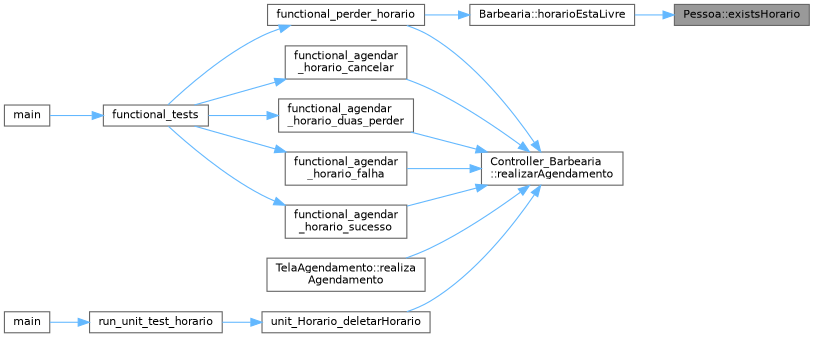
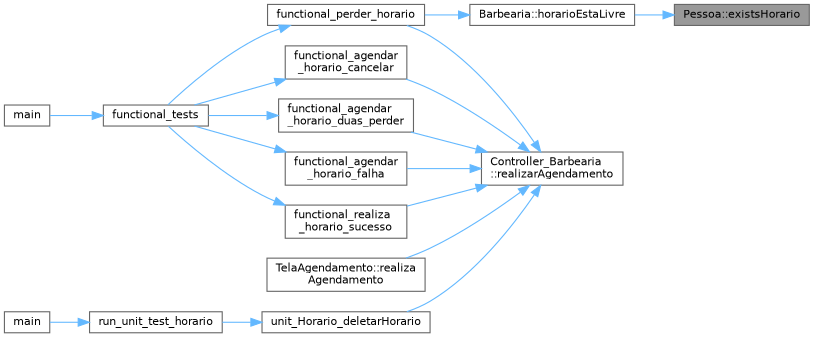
node "functional_agendar _horario_sucesso": label "functional_agendar _horario_sucesso" -> "functional_realiza _horario_sucesso"
